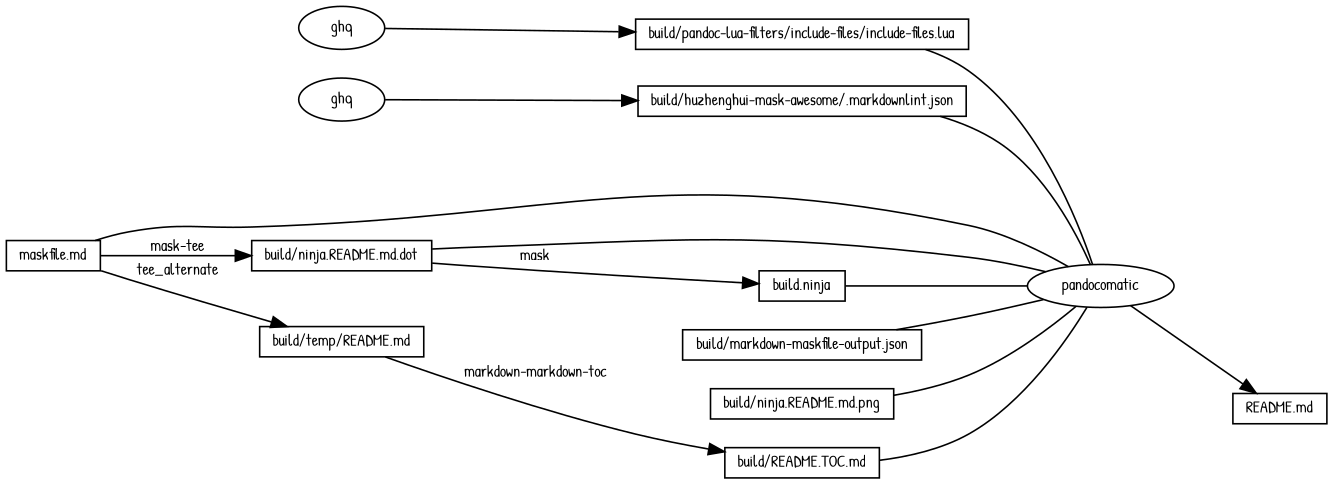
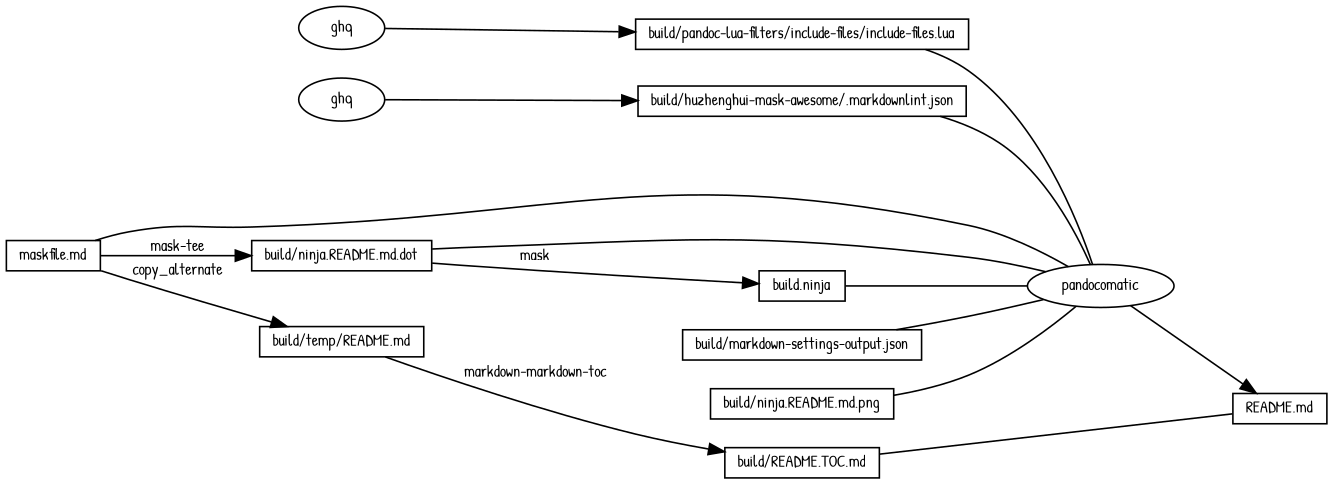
edge "maskfile.md" -> "build/temp/README.md": label " tee_alternate" -> " copy_alternate"
node "build/markdown-maskfile-output.json": label "build/markdown-maskfile-output.json" -> "build/markdown-settings-output.json"
edge "pandocomatic" -- "build/README.TOC.md": now "README.md" -- "build/README.TOC.md"
